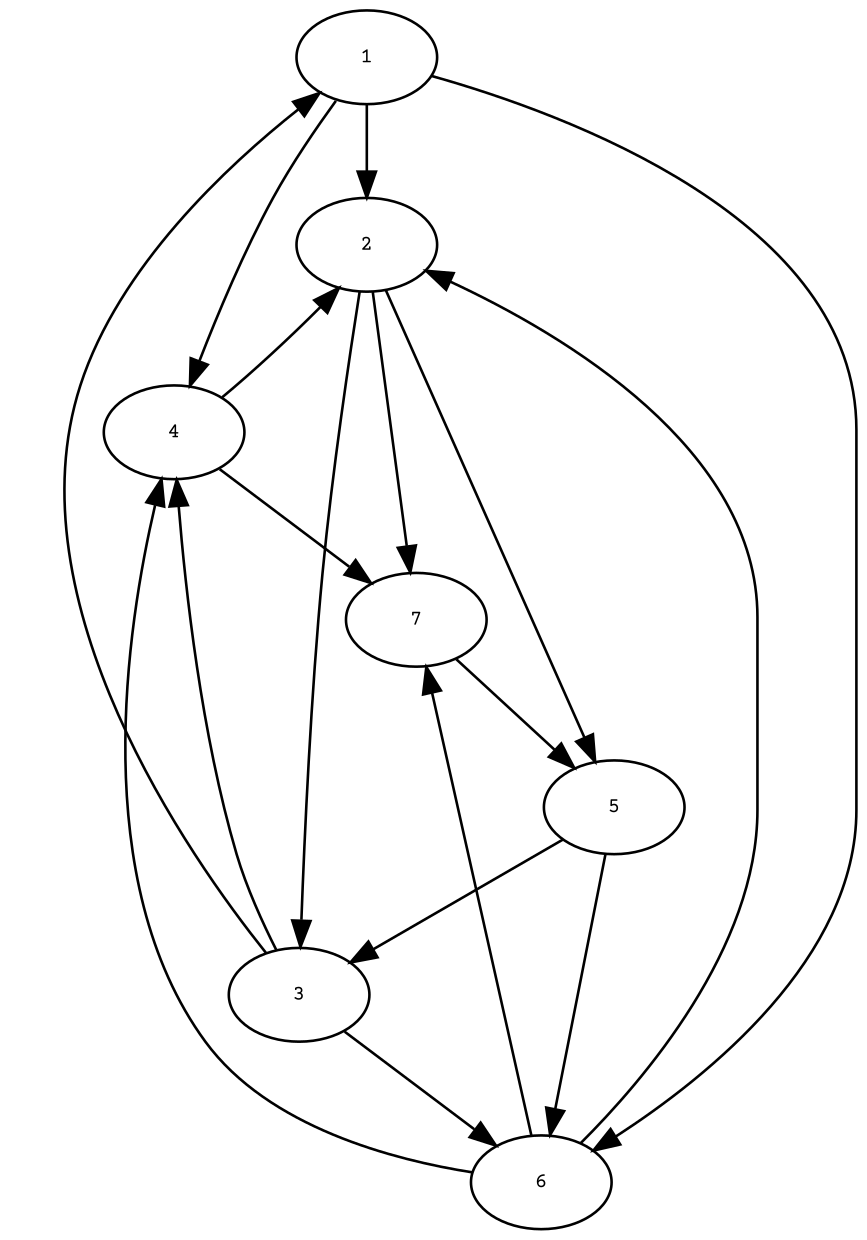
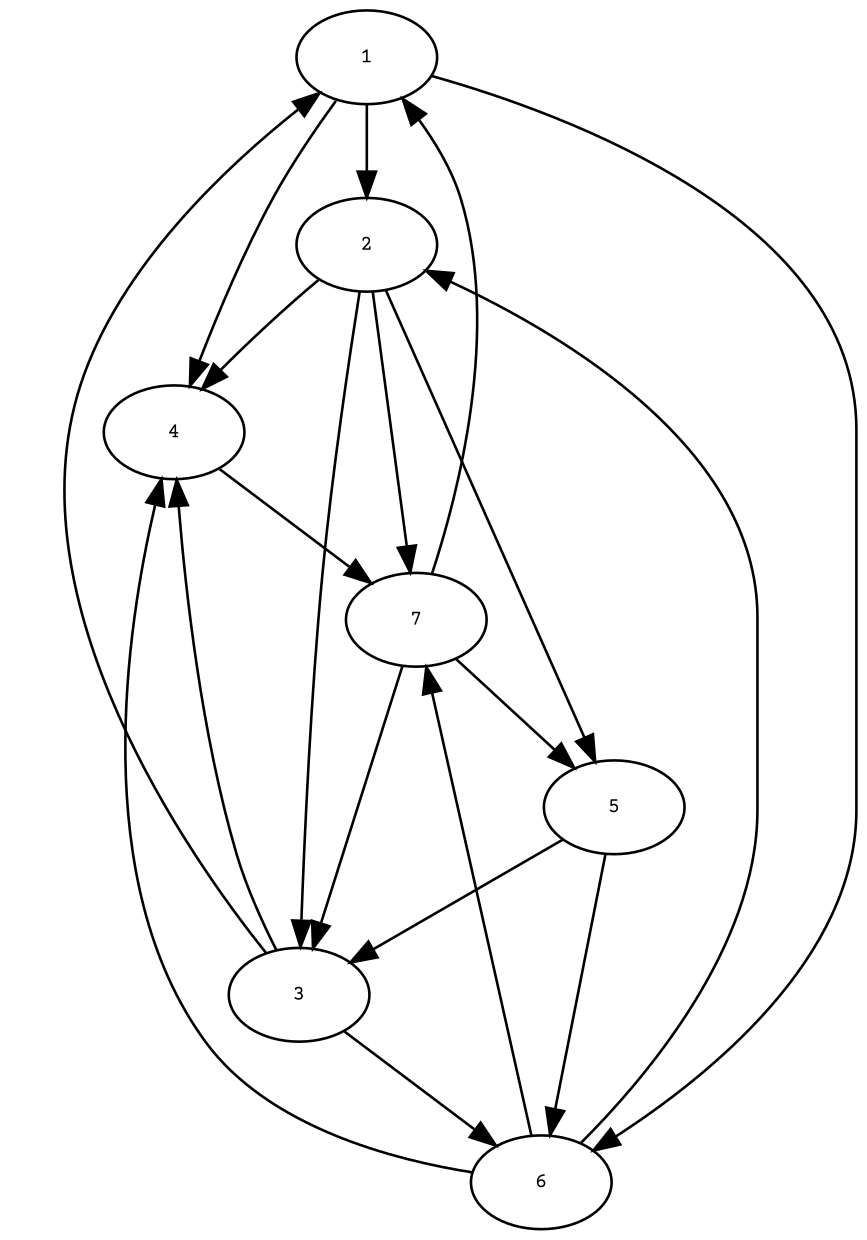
edge "7" -> "1": added
edge "4" -> "2": reversed
edge "7" -> "3": added
